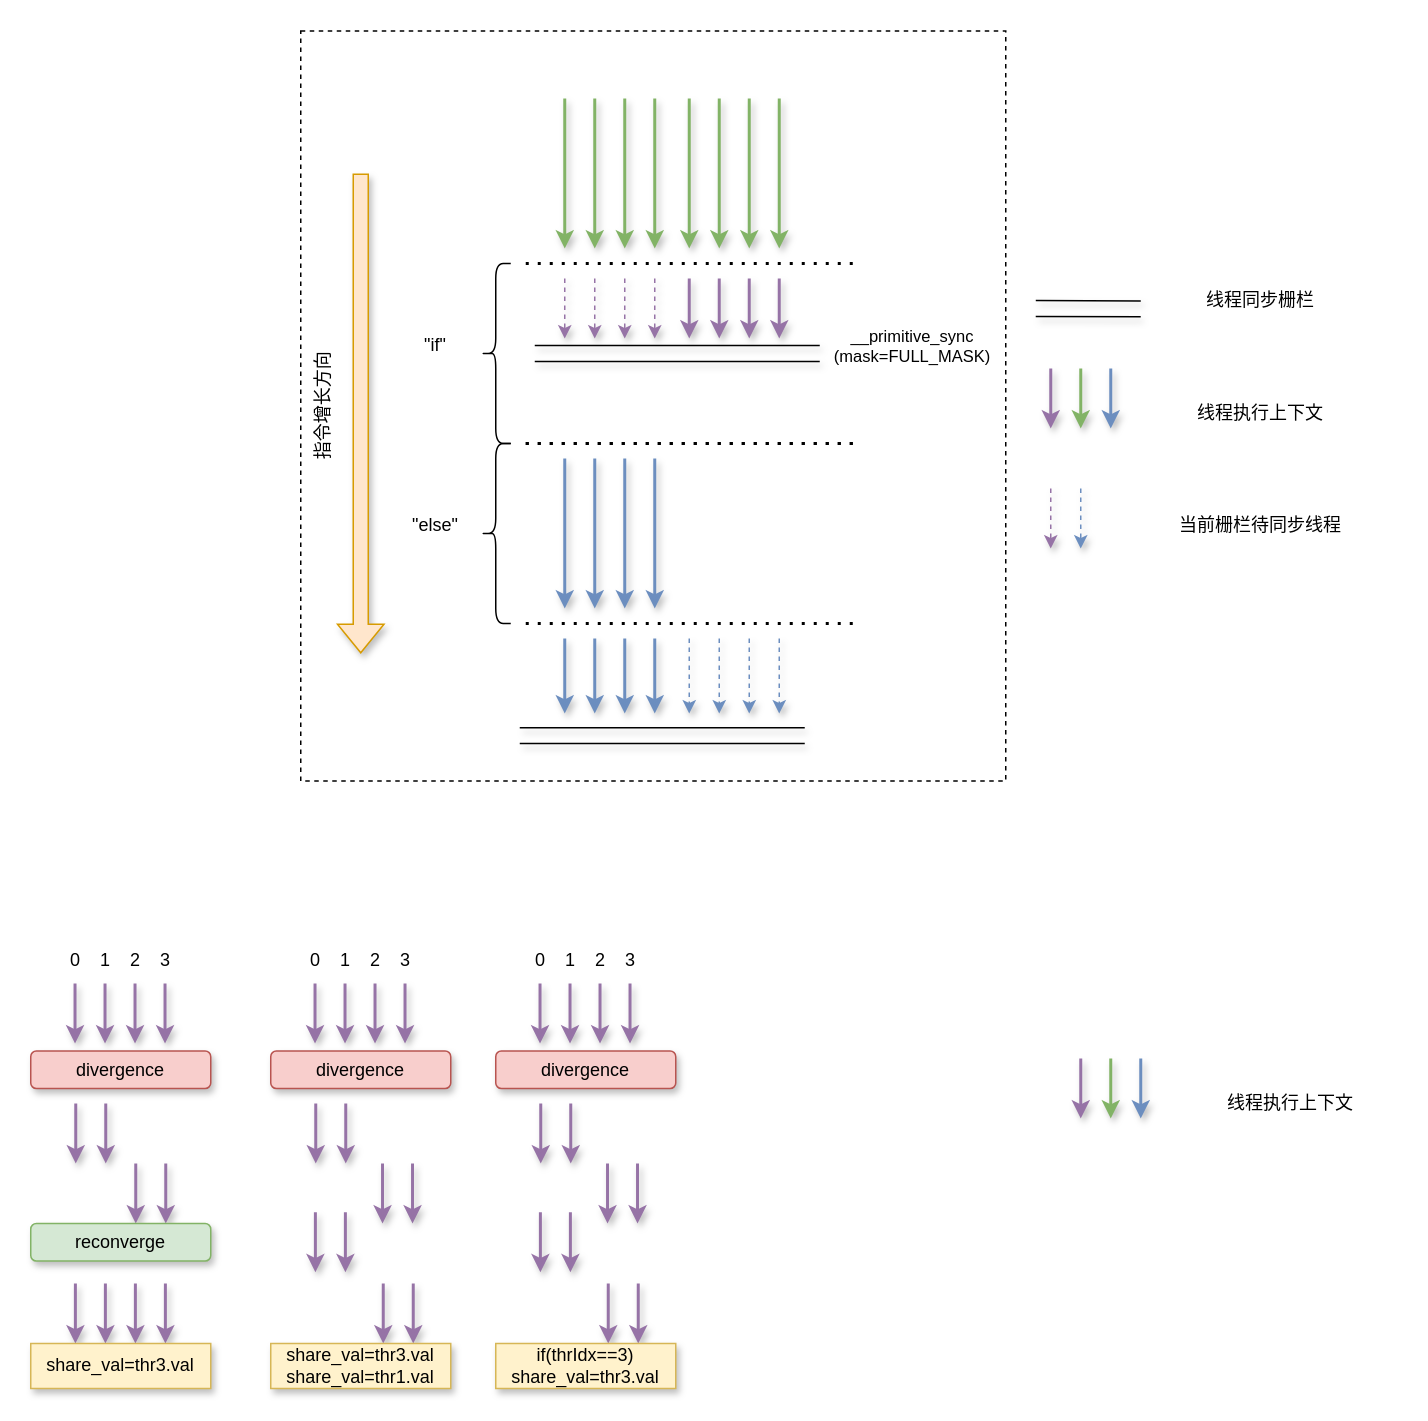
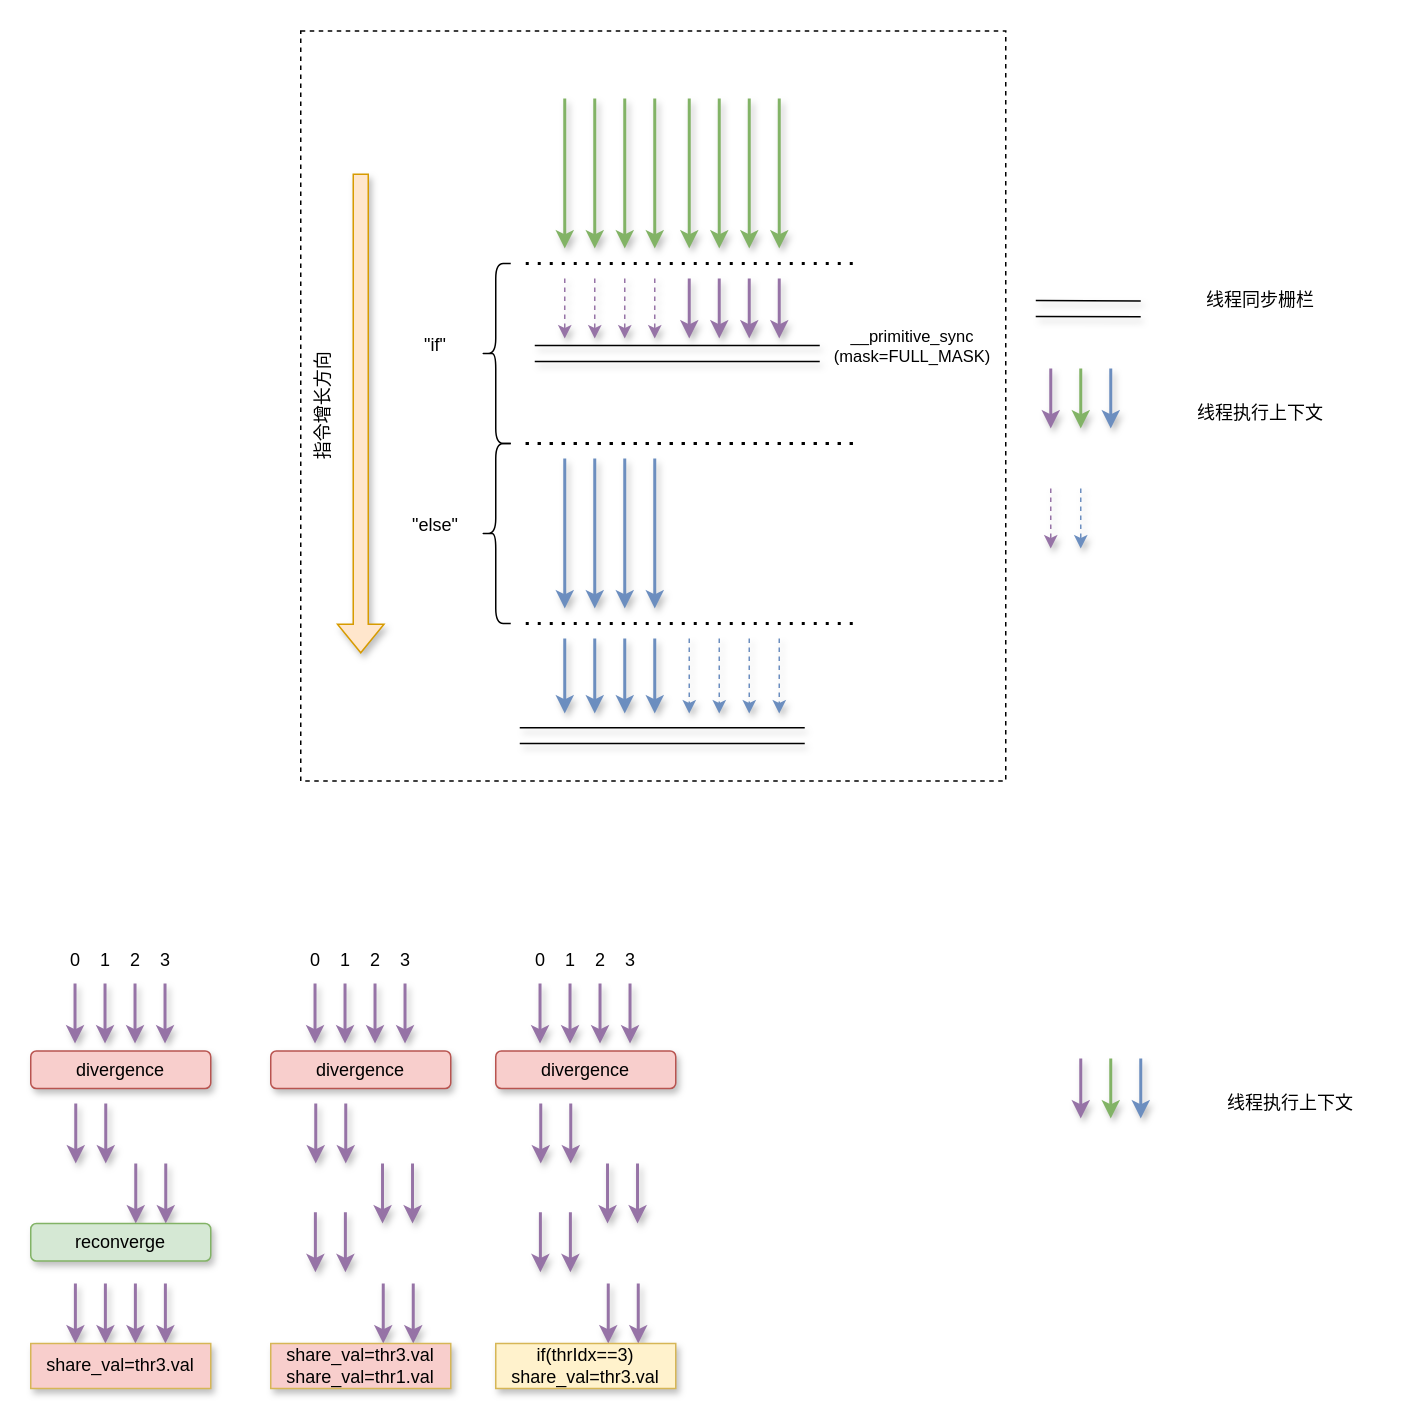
node "当前栅栏待同步线程": removed
node "share_val=thr3.val": fillcolor #fff2cc -> #f8cecc
node "share_val=thr3.val share_val=thr1.val": fillcolor #fff2cc -> #f8cecc
